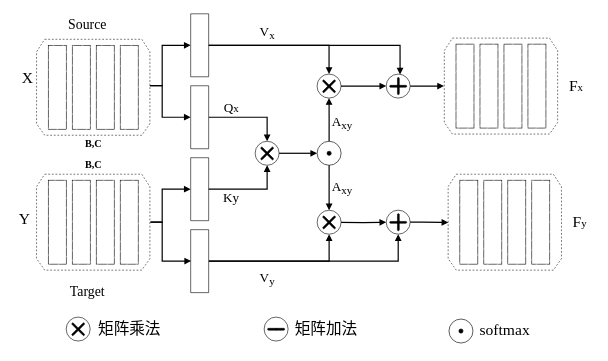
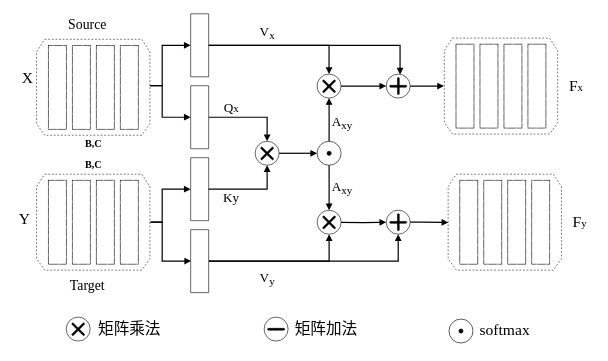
node "Target": moved (87, 291) -> (87, 285)
